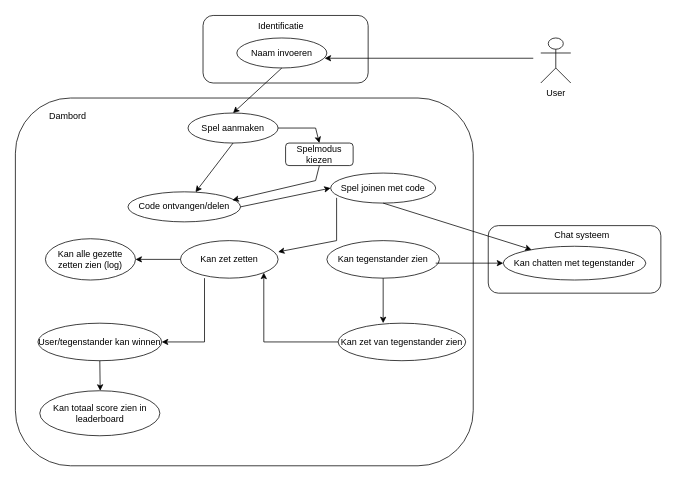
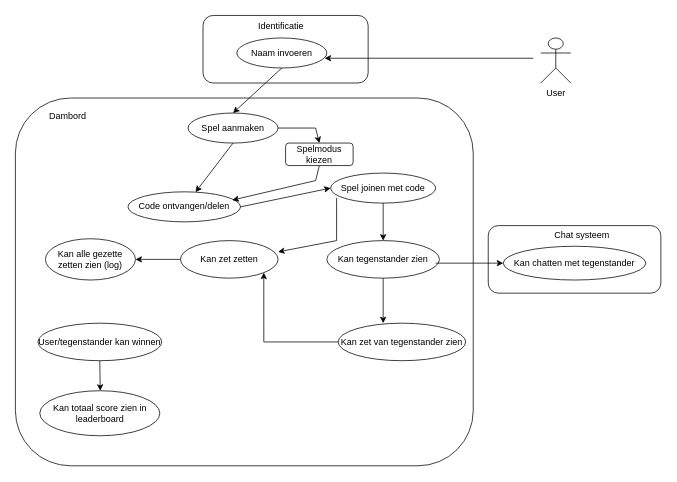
edge "Spel joinen met code" -> "Kan chatten met tegenstander": now "Spel joinen met code" -> "Kan tegenstander zien"
edge "Kan zet zetten" -> "User/tegenstander kan winnen": removed
